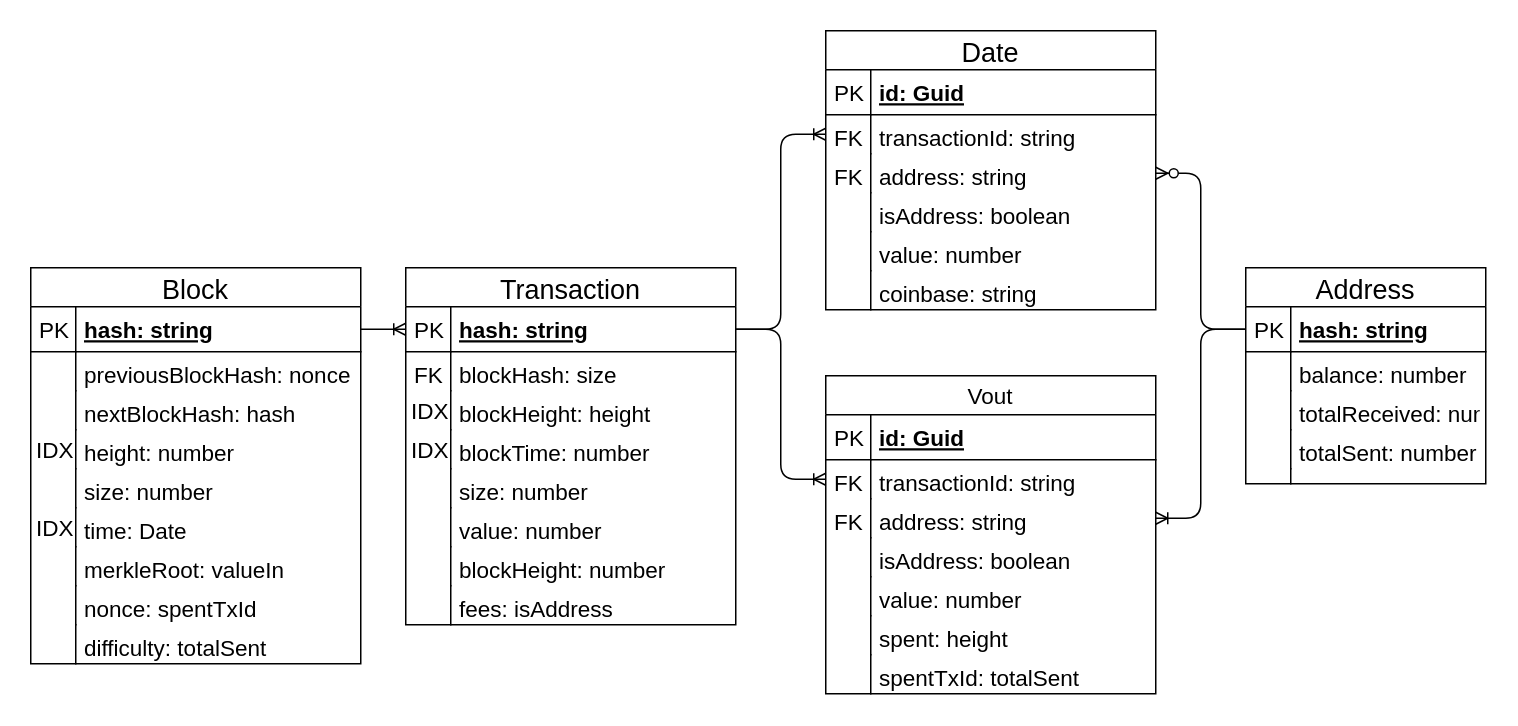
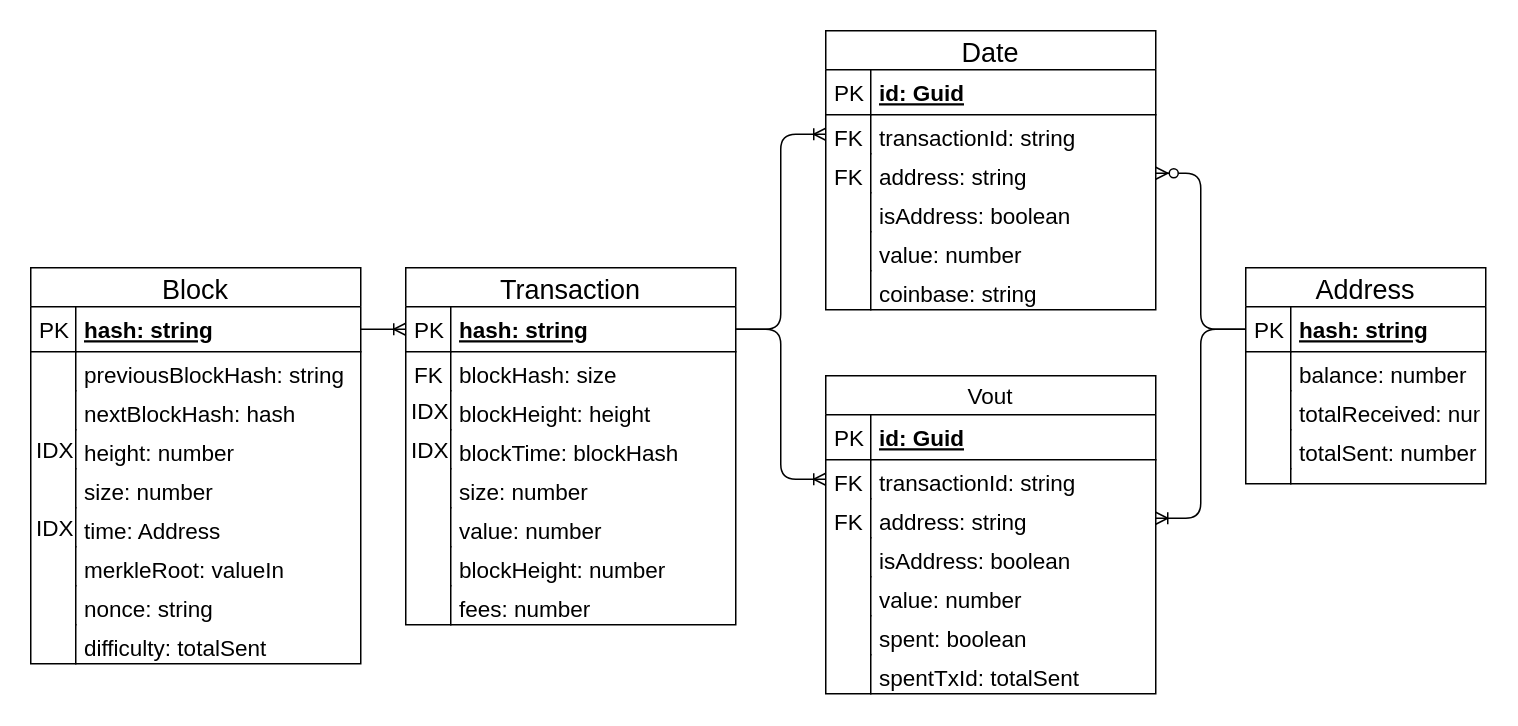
node "previousBlockHash: nonce": label "previousBlockHash: nonce" -> "previousBlockHash: string"
node "blockTime: number": label "blockTime: number" -> "blockTime: blockHash"
node "time: Date": label "time: Date" -> "time: Address"
node "nonce: spentTxId": label "nonce: spentTxId" -> "nonce: string"
node "fees: isAddress": label "fees: isAddress" -> "fees: number"
node "spent: height": label "spent: height" -> "spent: boolean"
